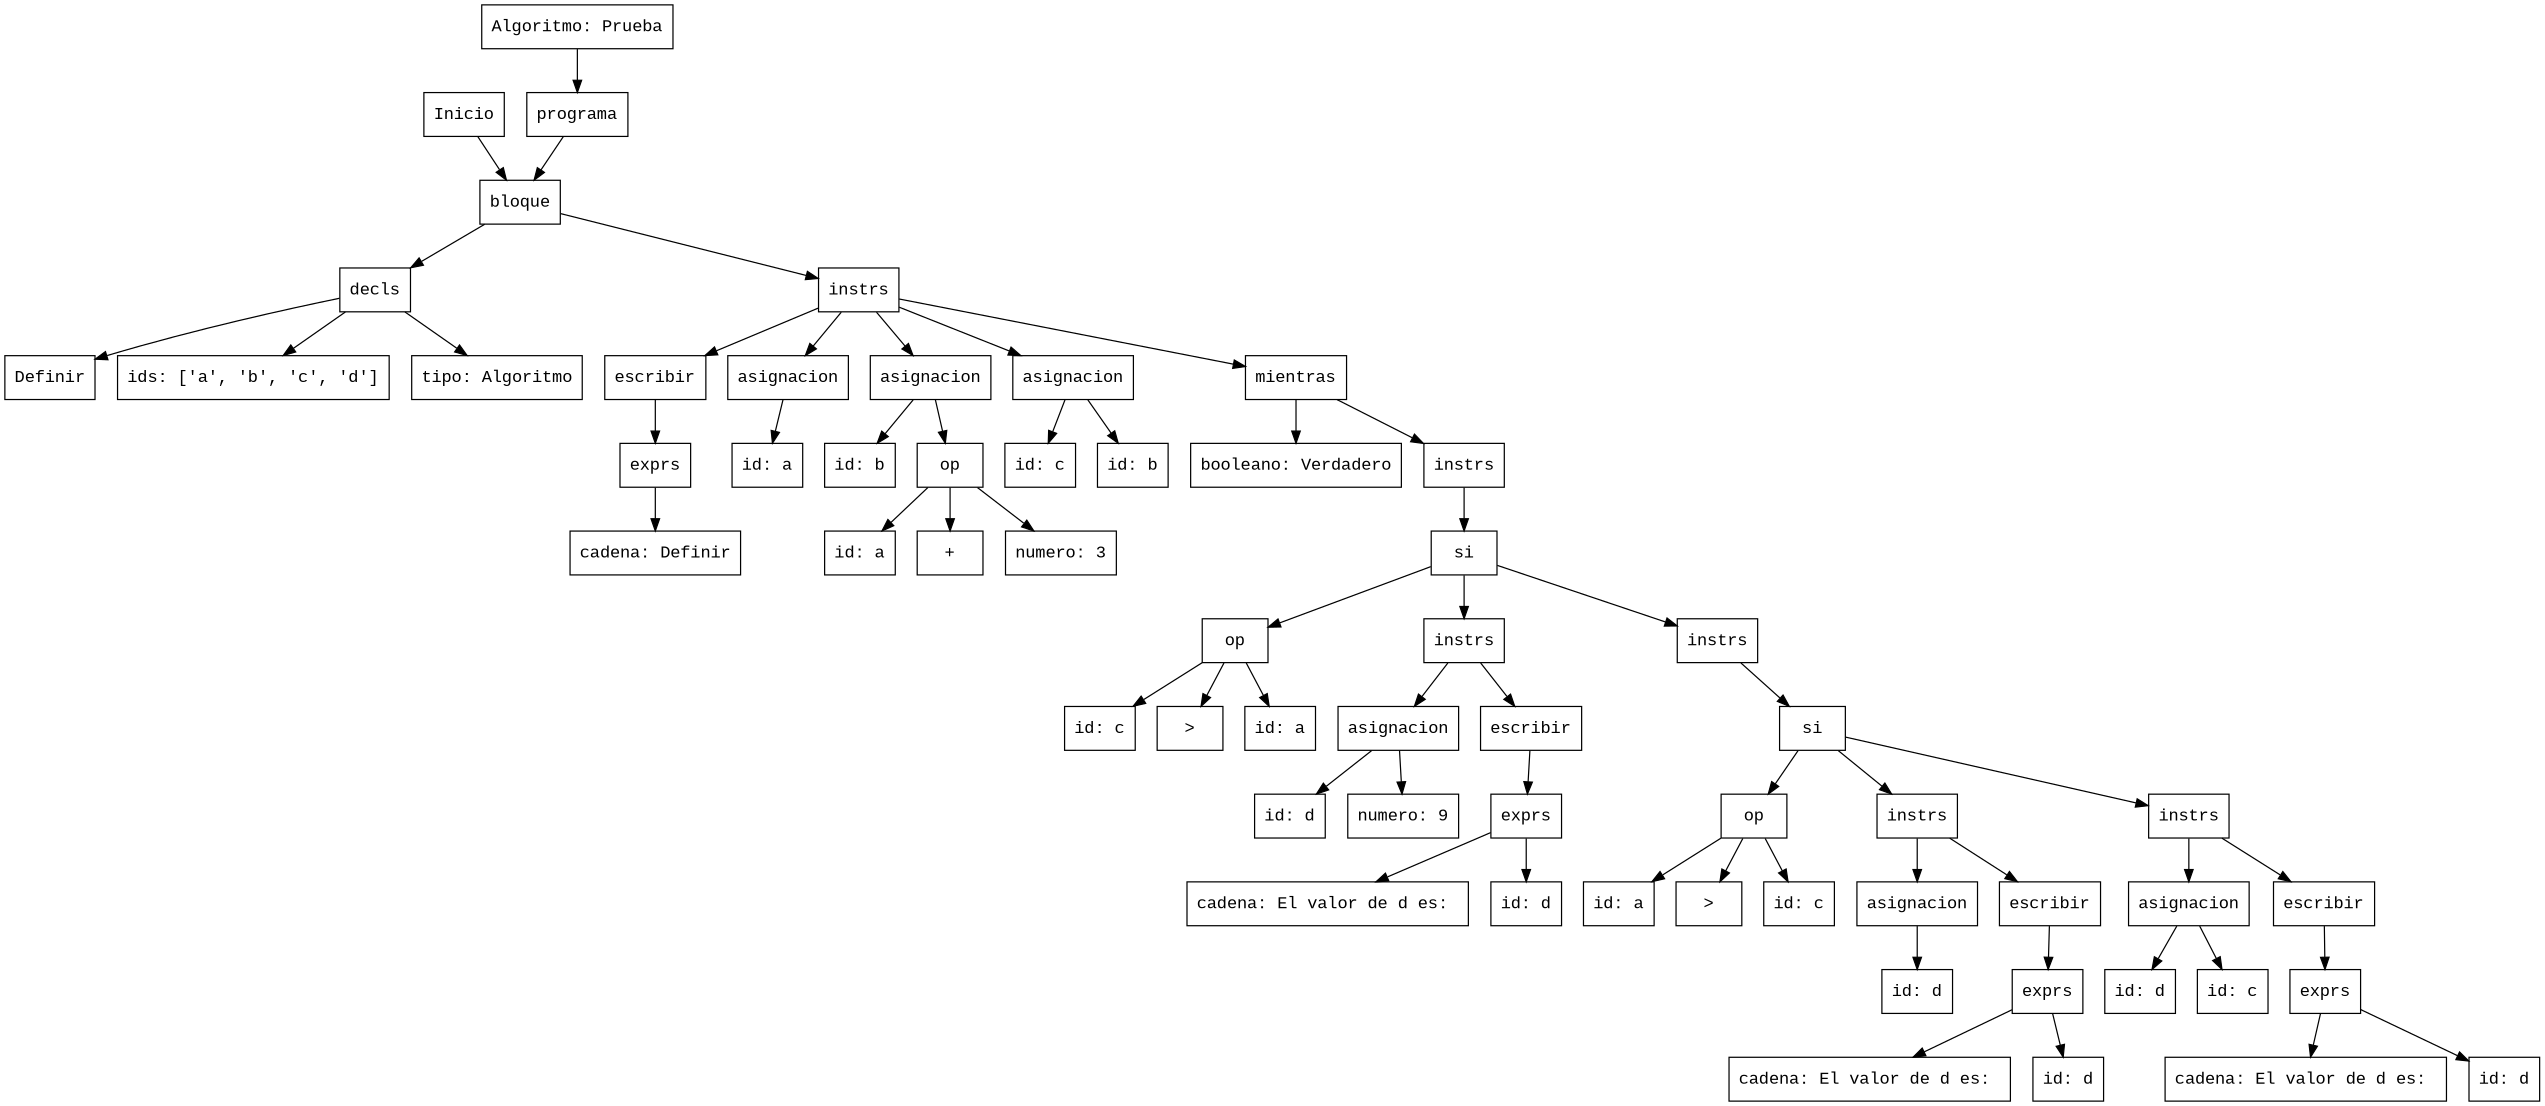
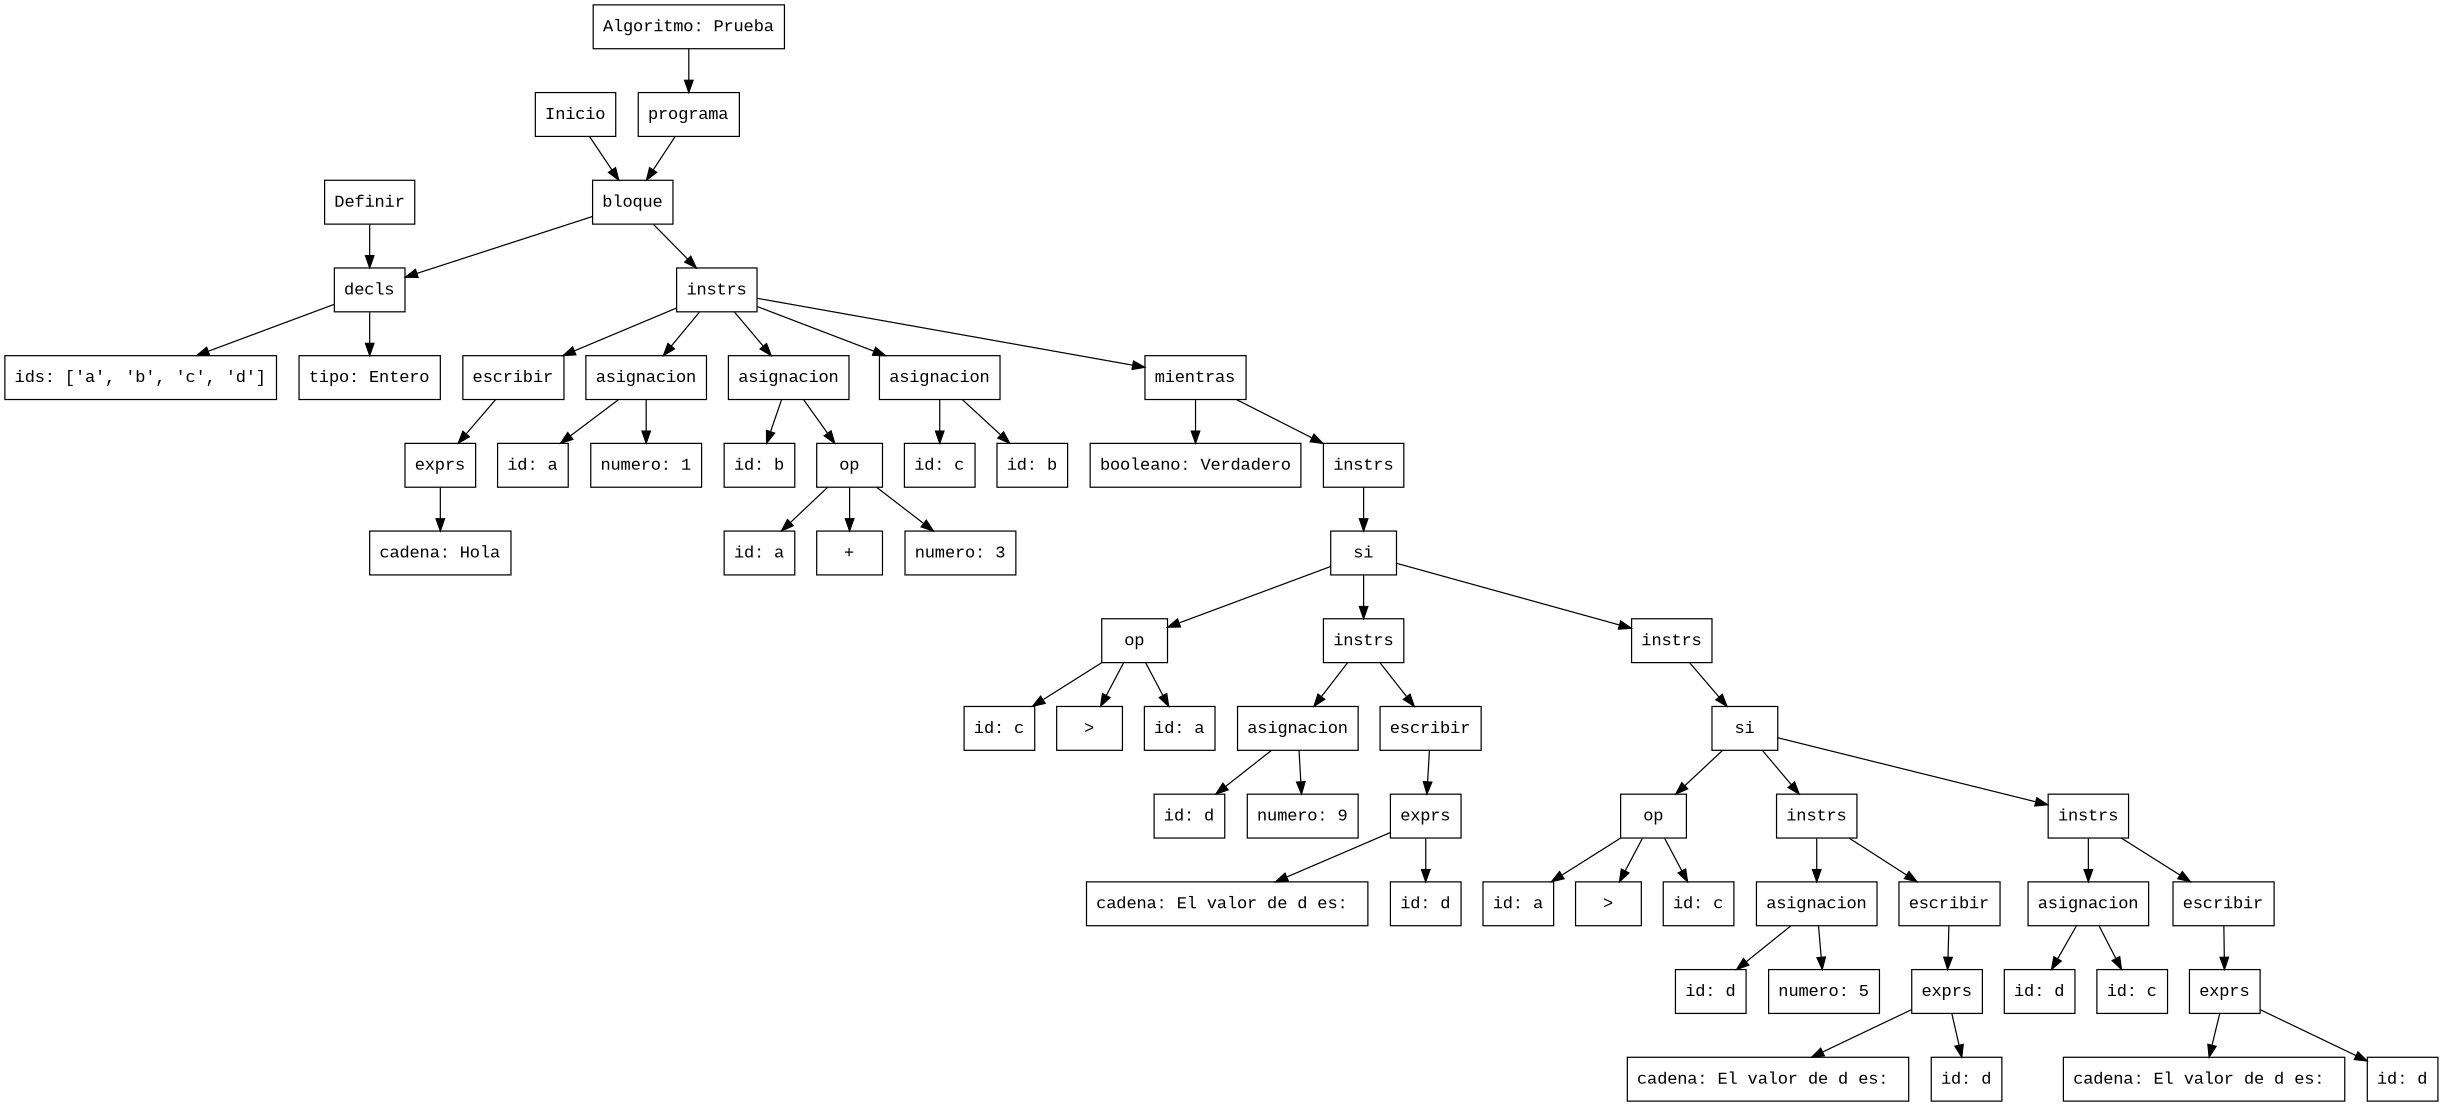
edge "decls" -> "Definir": reversed
node "tipo: Algoritmo": label "tipo: Algoritmo" -> "tipo: Entero"
node "numero: 1": added
node "cadena: Definir": label "cadena: Definir" -> "cadena: Hola"
node "numero: 5": added
